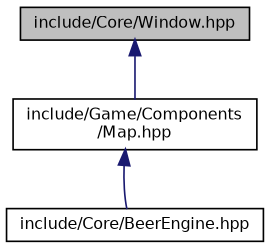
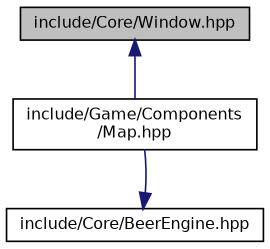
edge "include/Core/BeerEngine.hpp" -> "include/Game/Components /Map.hpp": reversed
